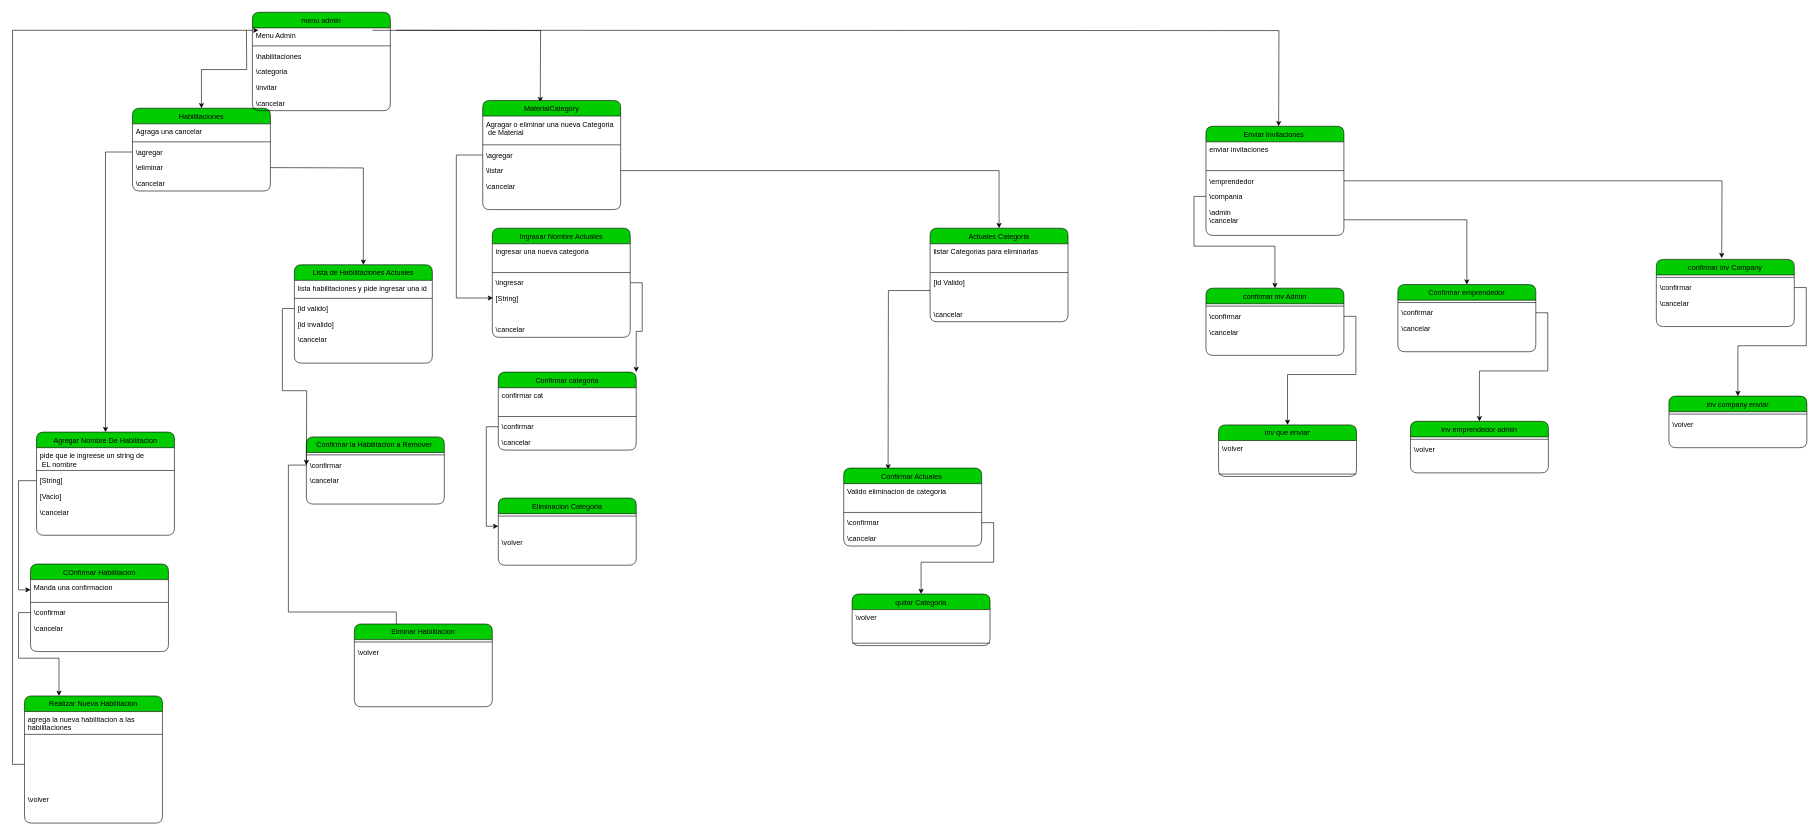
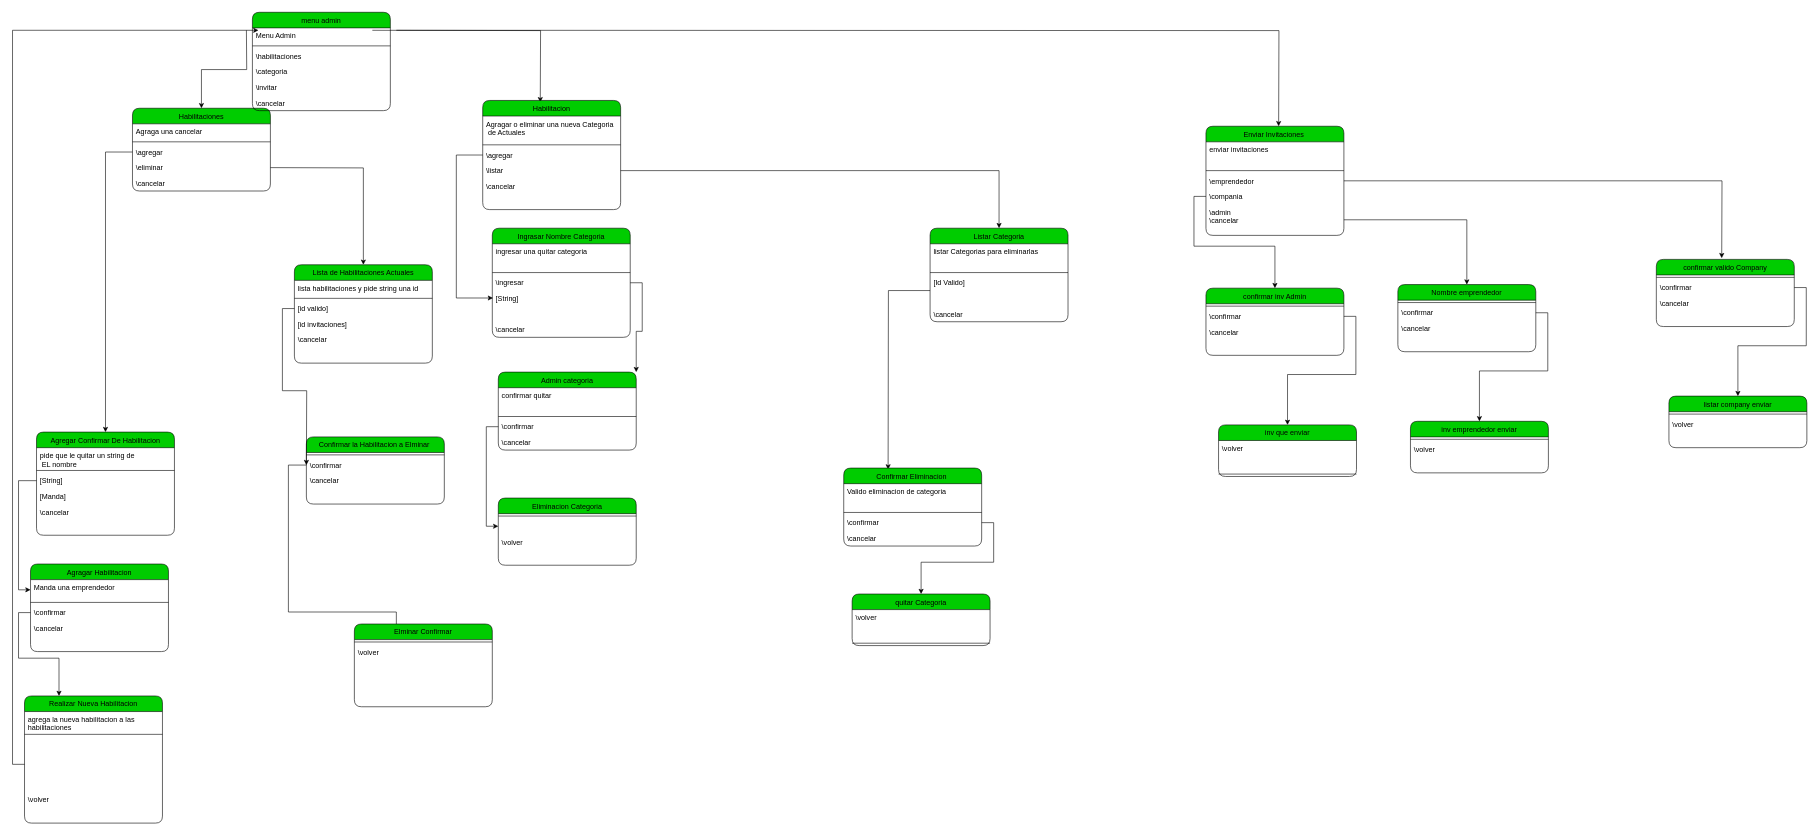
node "MaterialCategory": label "MaterialCategory" -> "Habilitacion"
node "Agragar o eliminar una nueva Categoria de Material": label "Agragar o eliminar una nueva Categoria de Material" -> "Agragar o eliminar una nueva Categoria de Actuales"
node "Ingrasar Nombre Actuales": label "Ingrasar Nombre Actuales" -> "Ingrasar Nombre Categoria"
node "Actuales Categoria": label "Actuales Categoria" -> "Listar Categoria"
node "ingresar una nueva categoria": label "ingresar una nueva categoria" -> "ingresar una quitar categoria"
node "confirmar inv Company": label "confirmar inv Company" -> "confirmar valido Company"
node "lista habilitaciones y pide ingresar una id": label "lista habilitaciones y pide ingresar una id" -> "lista habilitaciones y pide string una id"
node "Confirmar emprendedor": label "Confirmar emprendedor" -> "Nombre emprendedor"
node "[id invalido]": label "[id invalido]" -> "[id invitaciones]"
node "Confirmar categoria": label "Confirmar categoria" -> "Admin categoria"
node "confirmar cat": label "confirmar cat" -> "confirmar quitar"
node "inv company enviar": label "inv company enviar" -> "listar company enviar"
node "inv emprendedor admin": label "inv emprendedor admin" -> "inv emprendedor enviar"
node "Agregar Nombre De Habilitacion": label "Agregar Nombre De Habilitacion" -> "Agregar Confirmar De Habilitacion"
node "Confirmar la Habilitacion a Remover": label "Confirmar la Habilitacion a Remover" -> "Confirmar la Habilitacion a Elminar"
node "pide que le ingreese un string de EL nombre": label "pide que le ingreese un string de EL nombre" -> "pide que le quitar un string de EL nombre"
node "Confirmar Actuales": label "Confirmar Actuales" -> "Confirmar Eliminacion"
node "[Vacio]": label "[Vacio]" -> "[Manda]"
node "COnfirmar Habilitacion": label "COnfirmar Habilitacion" -> "Agragar Habilitacion"
node "Manda una confirmacion": label "Manda una confirmacion" -> "Manda una emprendedor"
node "Elminar Habilitacion": label "Elminar Habilitacion" -> "Elminar Confirmar"
